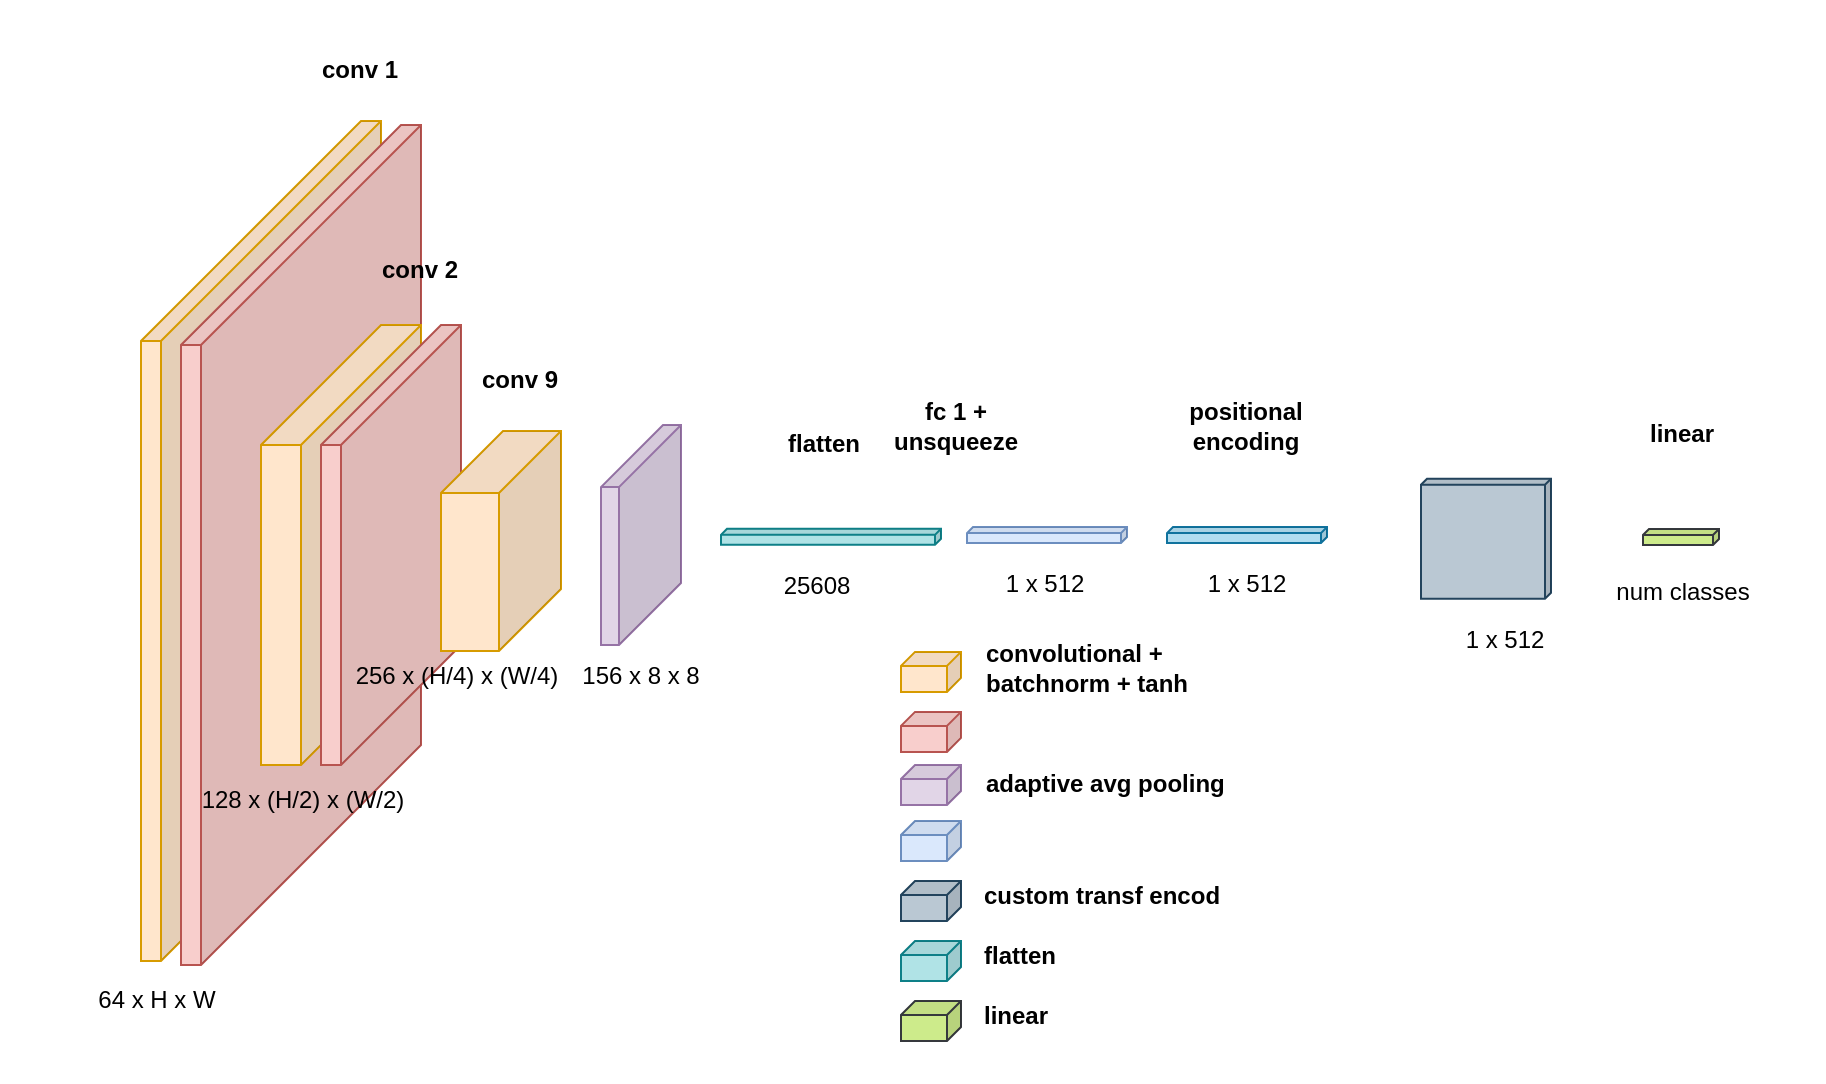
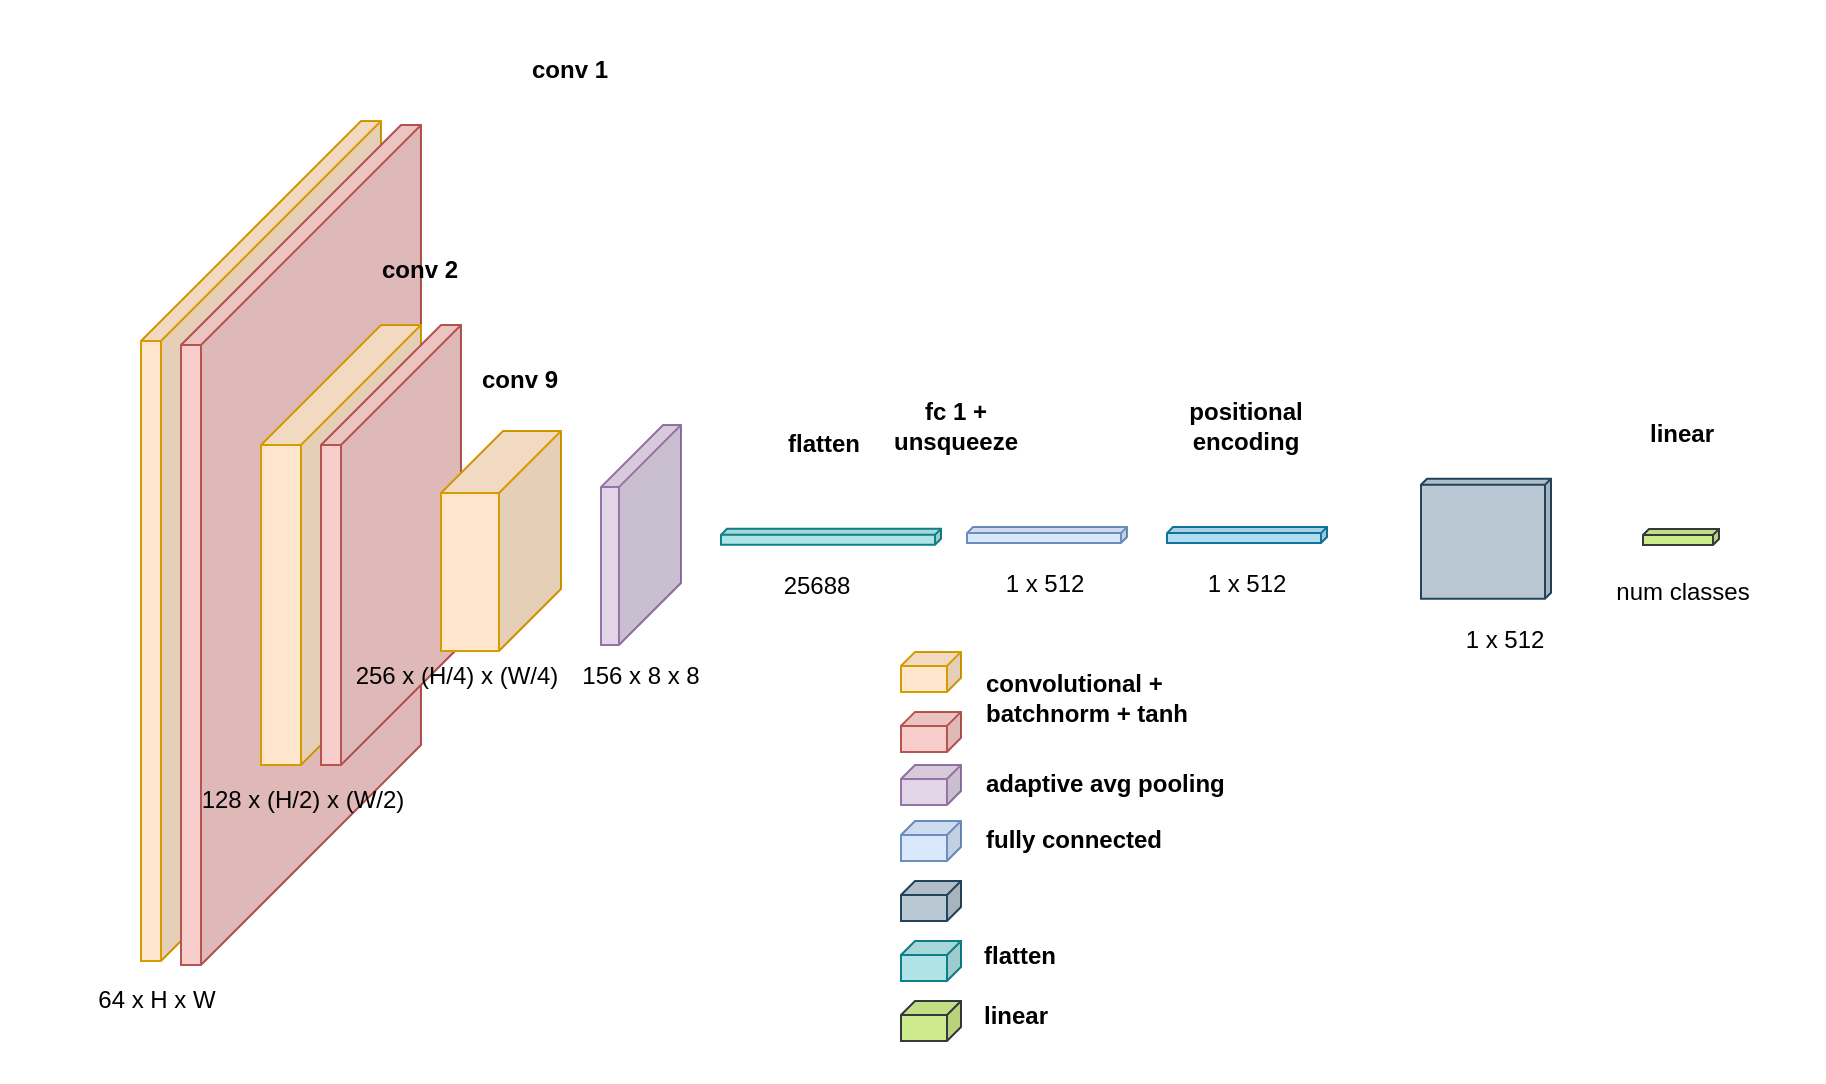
node "conv 1": moved (361, 71) -> (571, 71)
node "25608": label "25608" -> "25688"
node "convolutional + batchnorm + tanh": moved (1121, 670) -> (1121, 700)
node "fully connected": added
node "custom transf encod": removed
